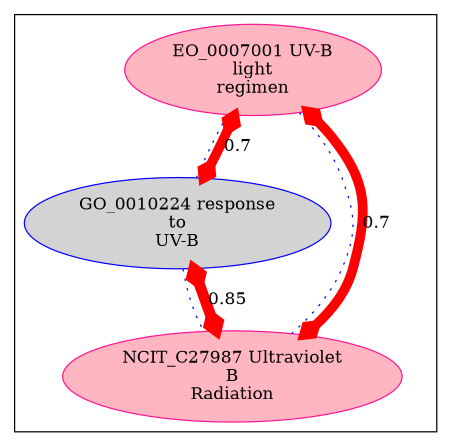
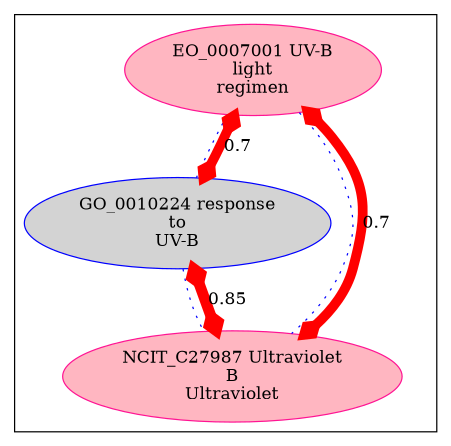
node "NCIT_C27987 Ultraviolet B Radiation": label "NCIT_C27987 Ultraviolet B Radiation" -> "NCIT_C27987 Ultraviolet B Ultraviolet"
